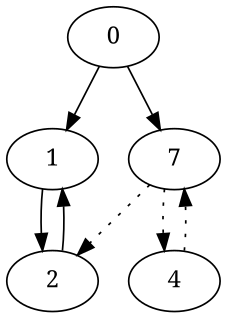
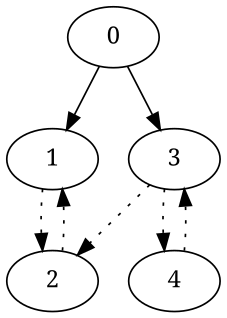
node "7": label "7" -> "3"
edge "1" -> "2": style solid -> dotted
edge "2" -> "1": style solid -> dotted
